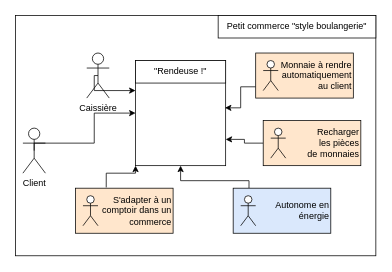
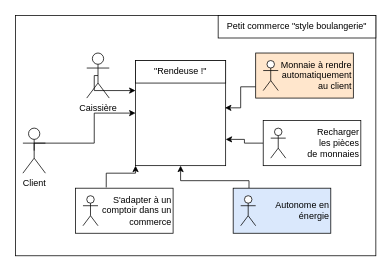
node "Recharger les pièces de monnaies": fillcolor #ffe6cc -> #ffffff
node "S'adapter à un comptoir dans un commerce": fillcolor #ffe6cc -> #ffffff
